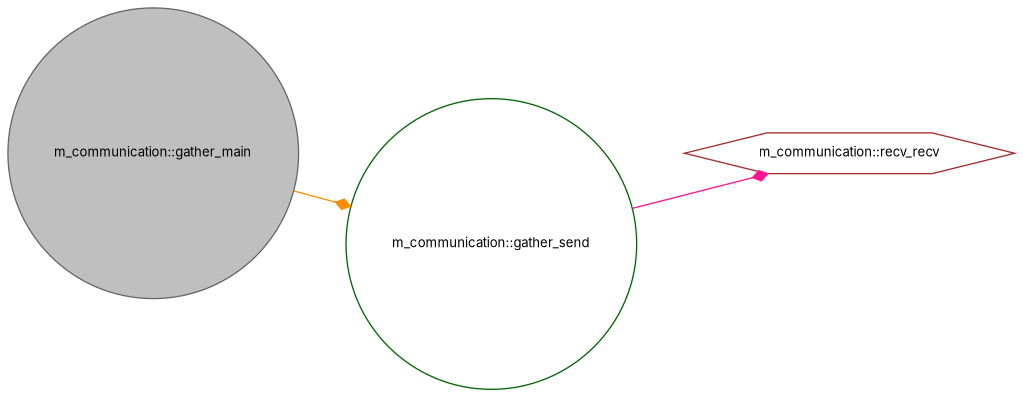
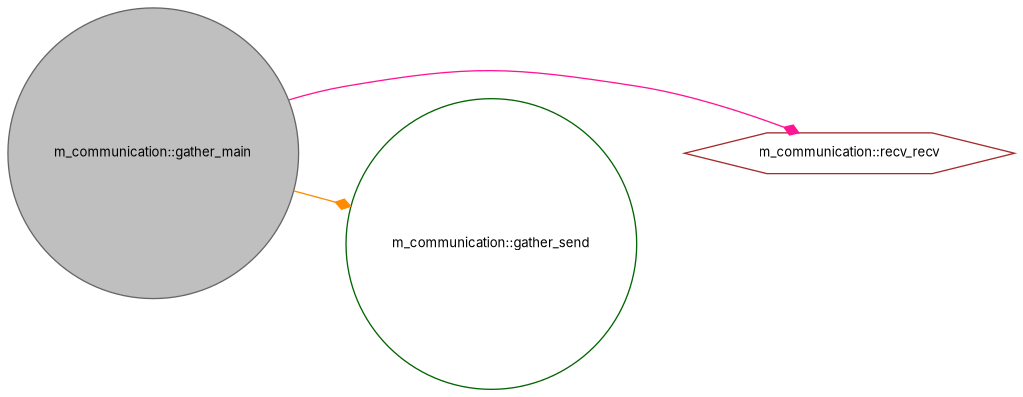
edge "m_communication::gather_send" -> "m_communication::recv_recv": now "m_communication::gather_main" -> "m_communication::recv_recv"
